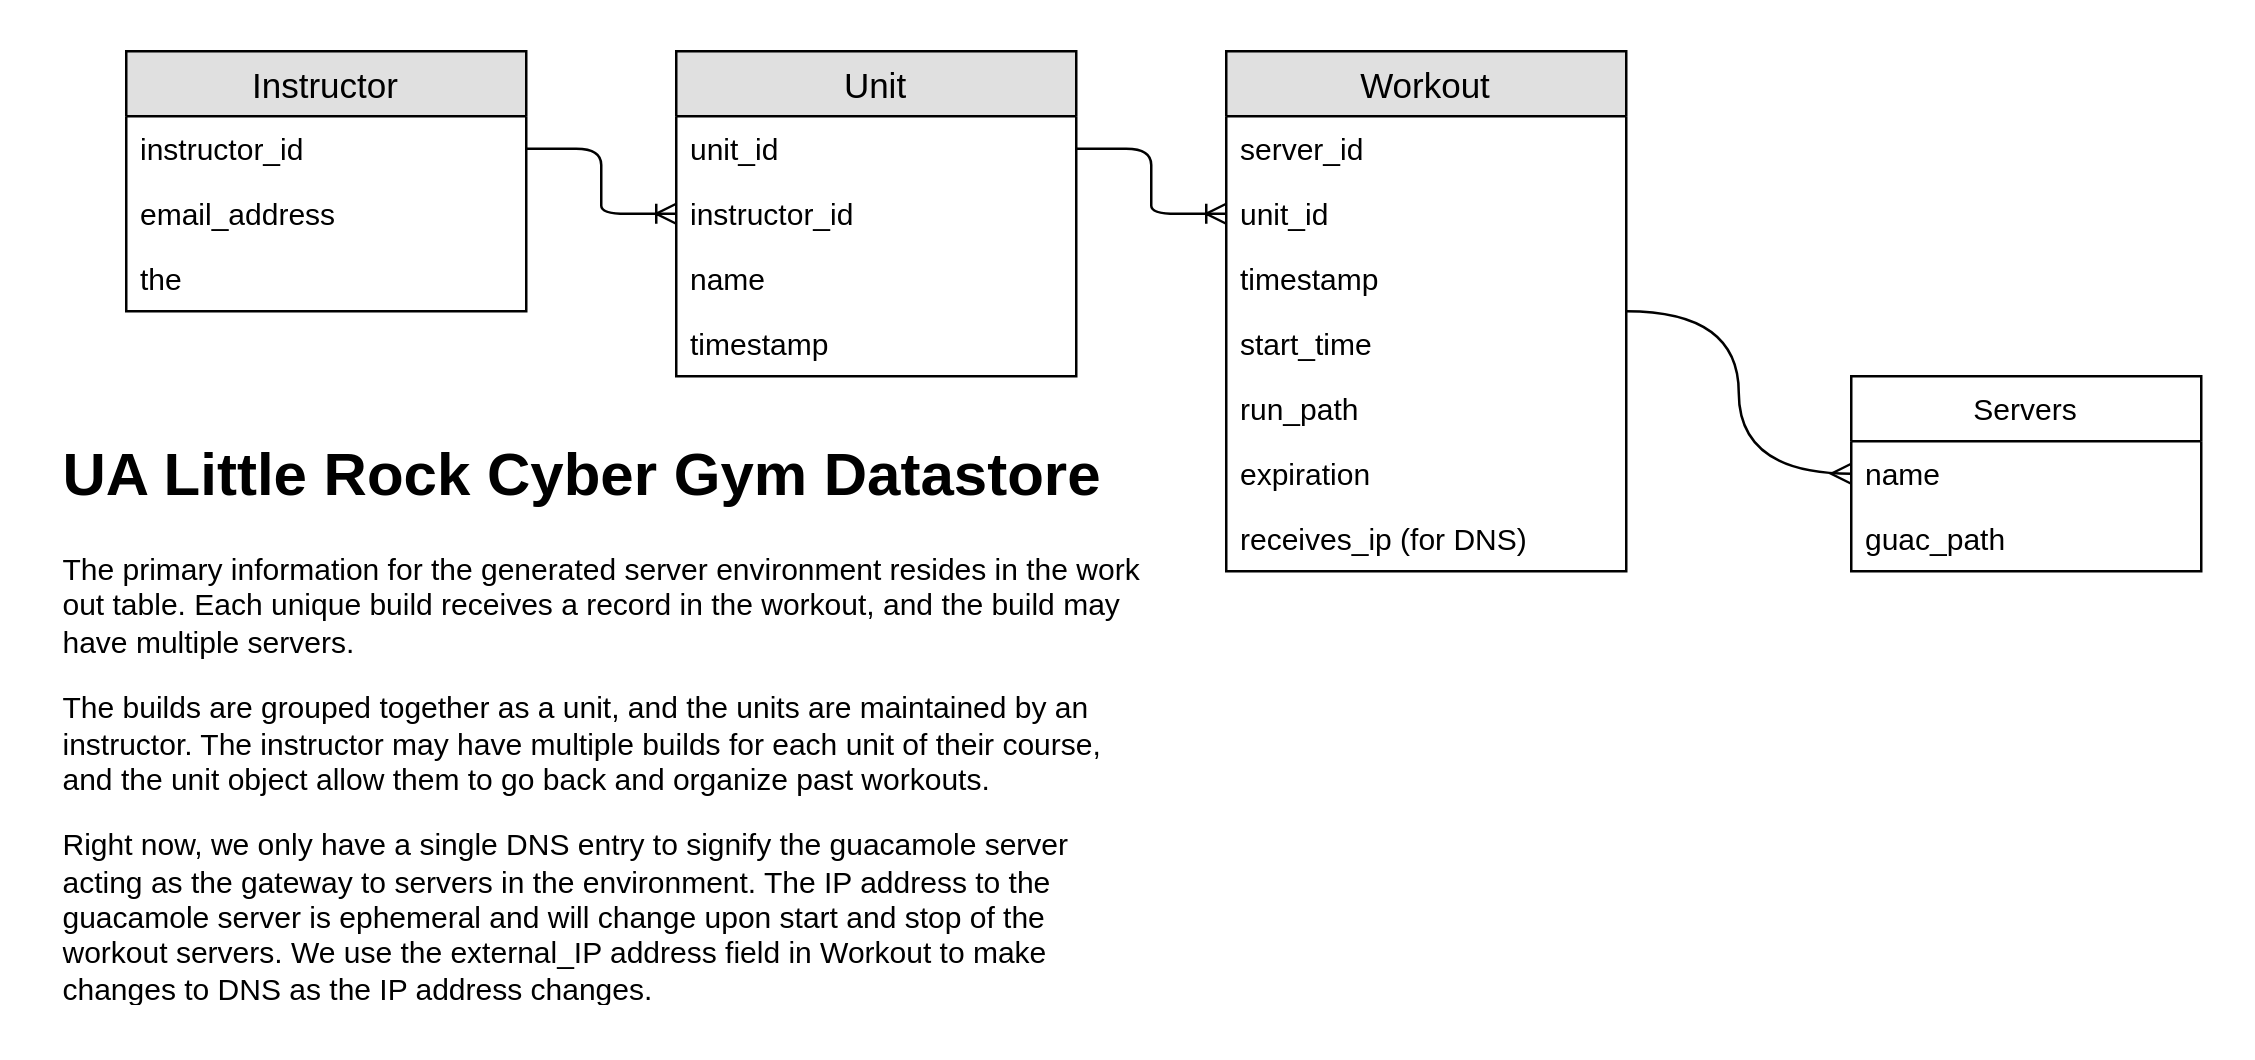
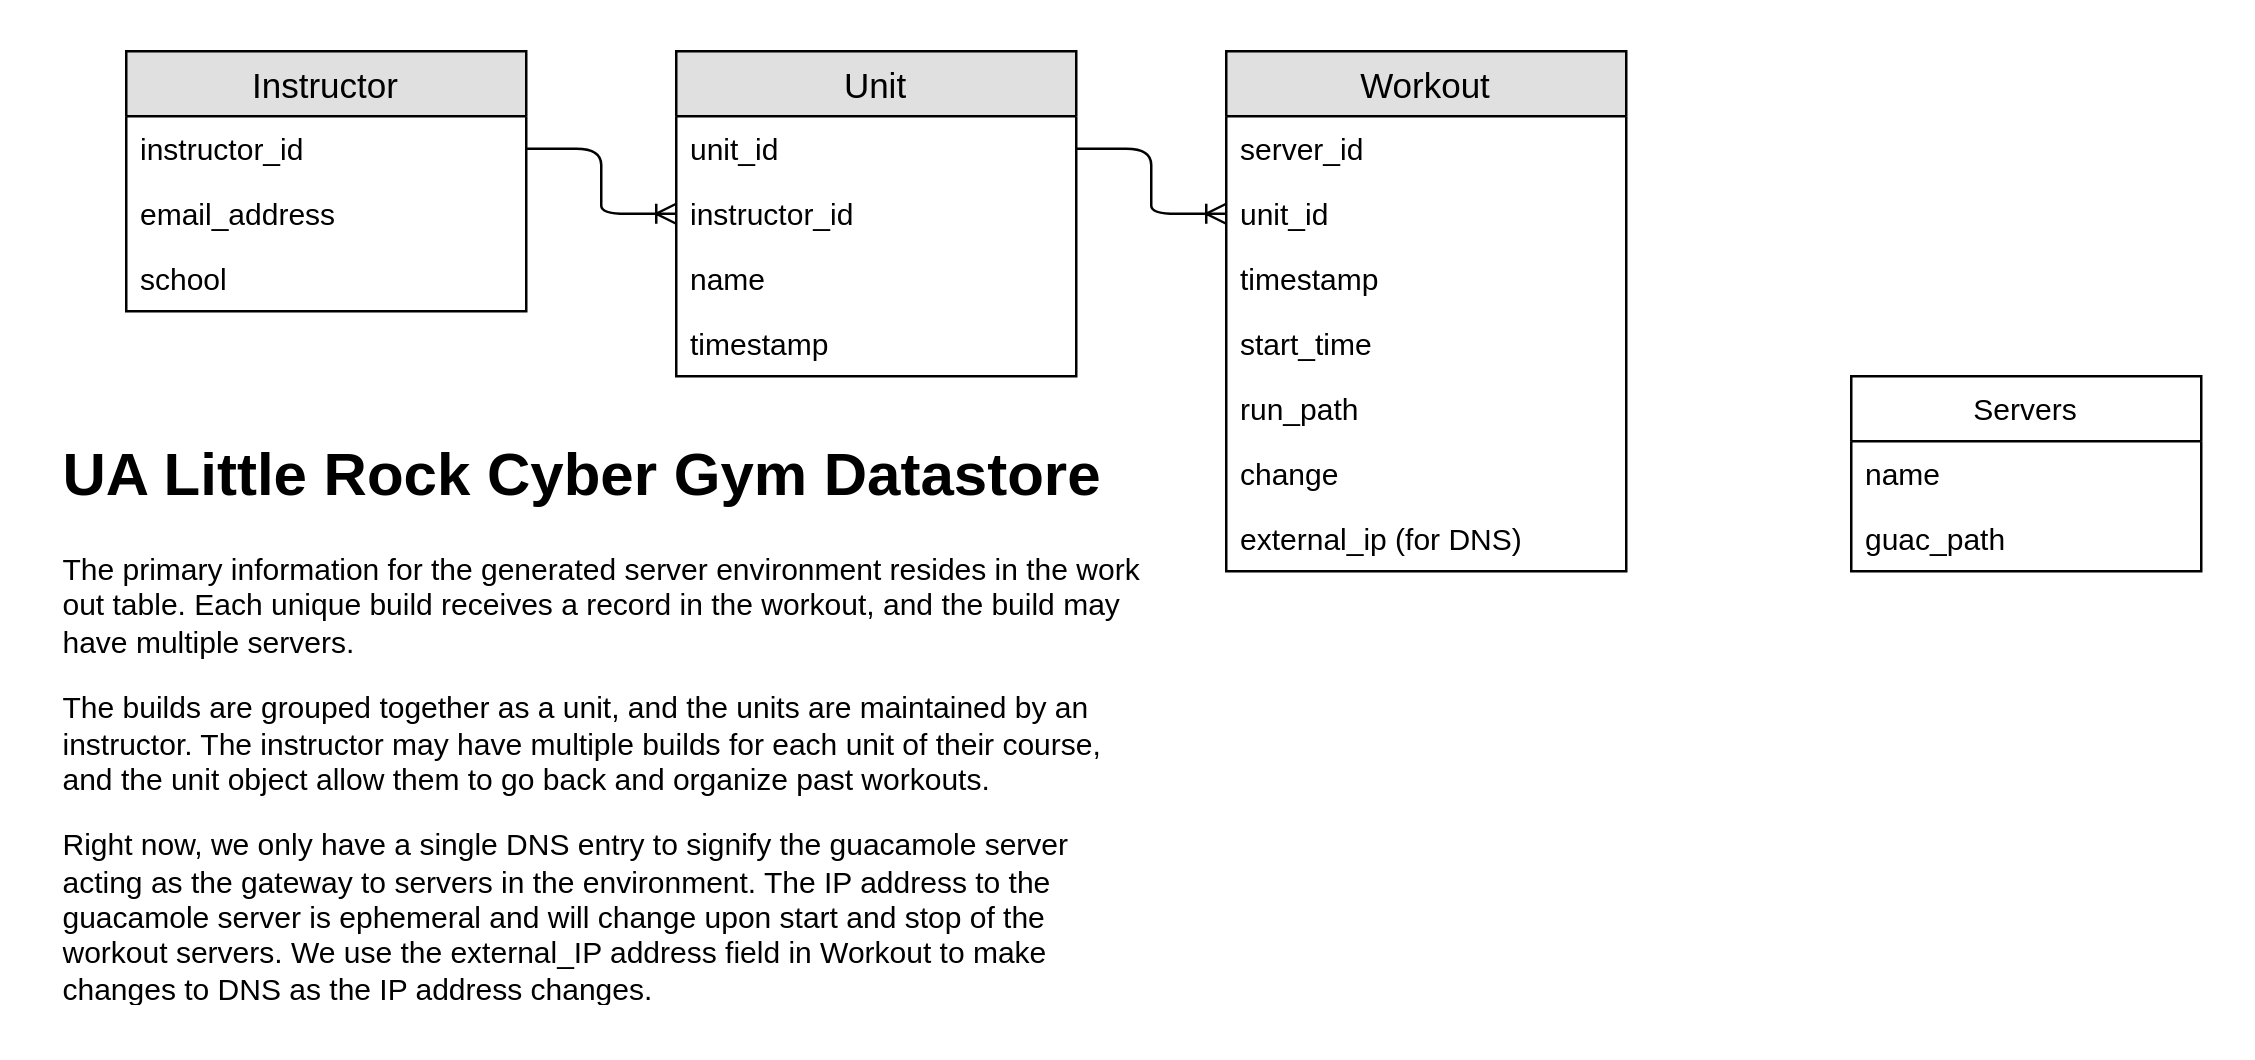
node "the": label "the" -> "school"
edge "Workout" -> "Servers": removed
node "expiration": label "expiration" -> "change"
node "receives_ip (for DNS)": label "receives_ip (for DNS)" -> "external_ip (for DNS)"
